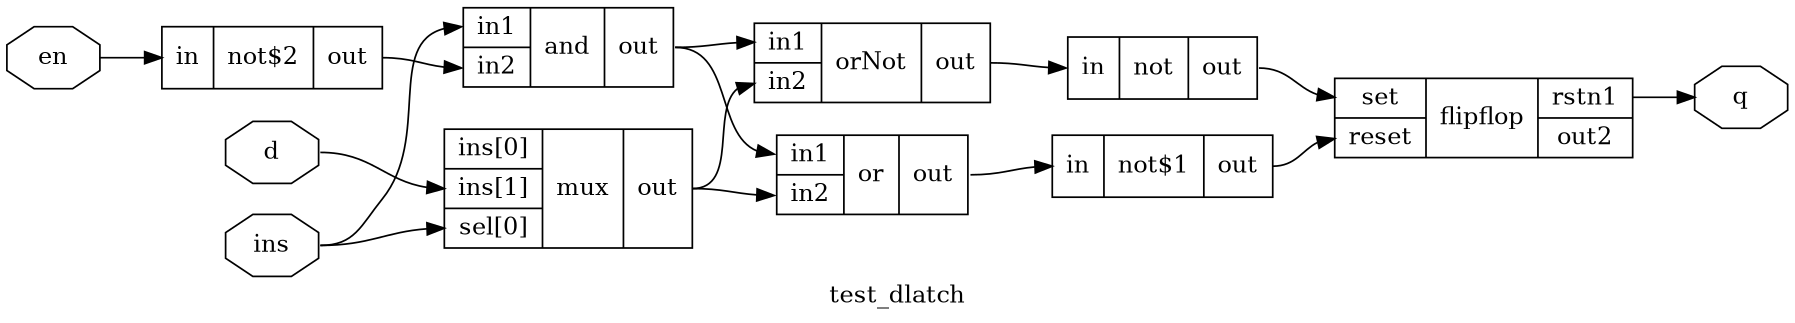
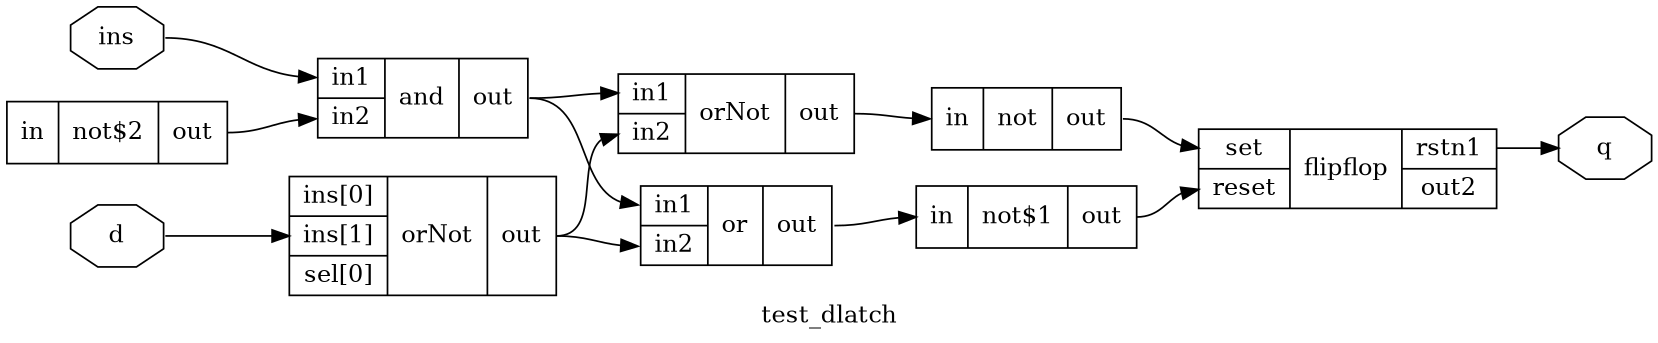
node "en": removed
node "ins[0]": text "mux" -> "orNot"
edge "ins" -> "ins[0]": removed
